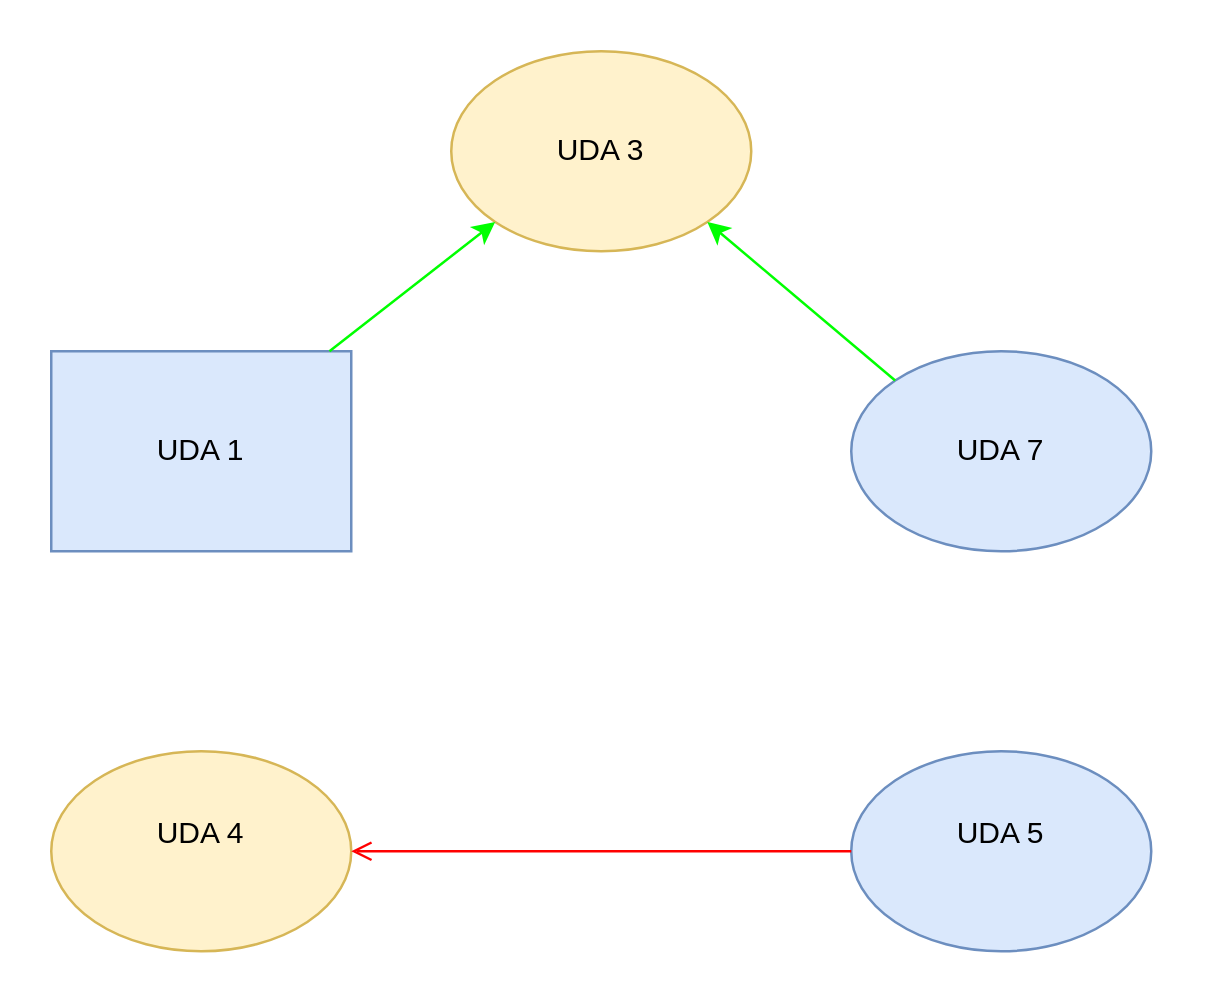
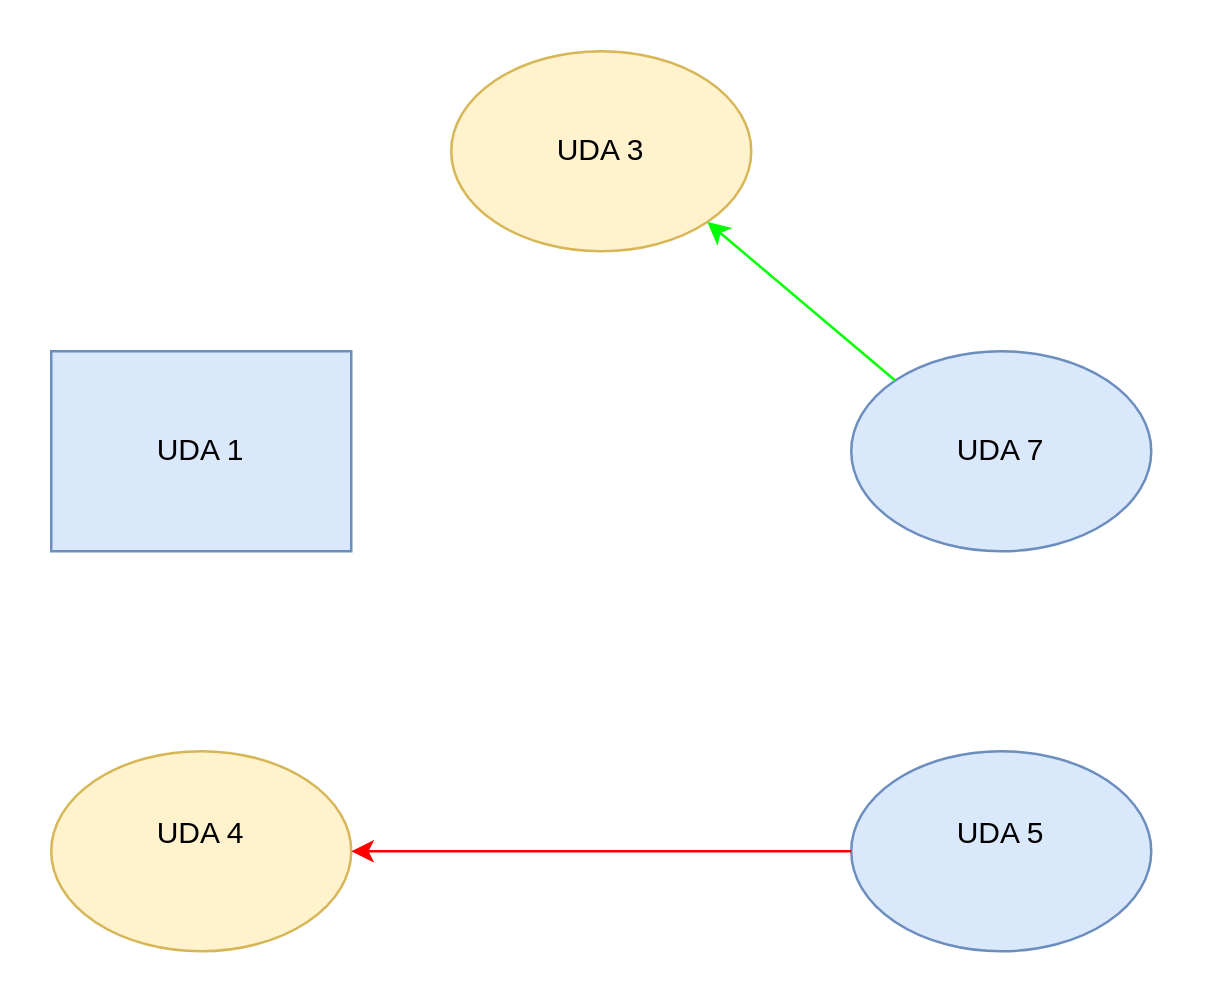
edge "UDA 1" -> "UDA 3": removed
edge "UDA 5" -> "UDA 4": arrowhead open -> classic
